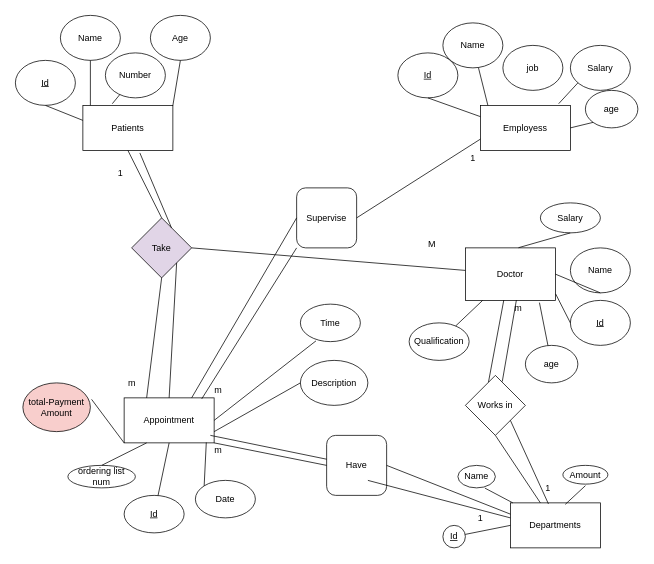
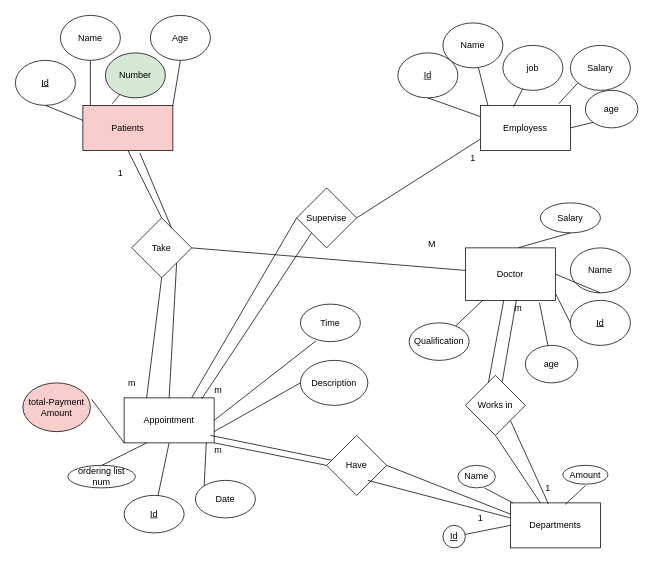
node "Number": fillcolor #ffffff -> #d5e8d4
edge "job" -- "Employess": added
node "Patients": fillcolor #ffffff -> #f8cecc
node "Supervise": shape rounded rectangle -> diamond
node "Take": fillcolor #e1d5e7 -> #ffffff
node "Have": shape rounded rectangle -> diamond
